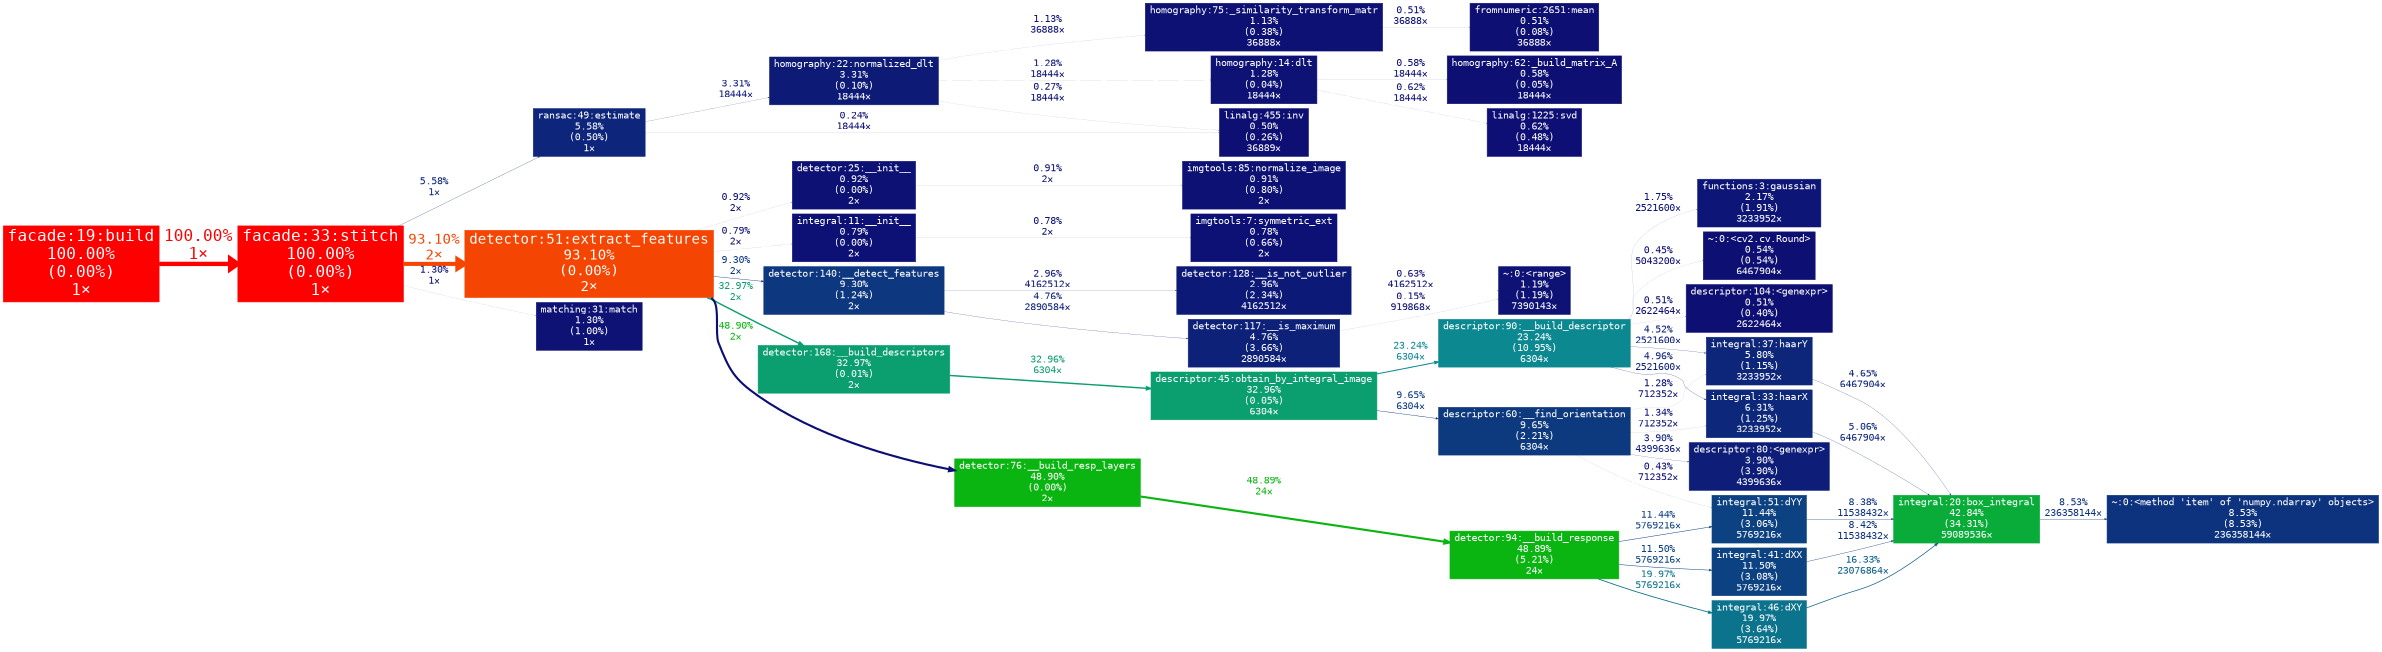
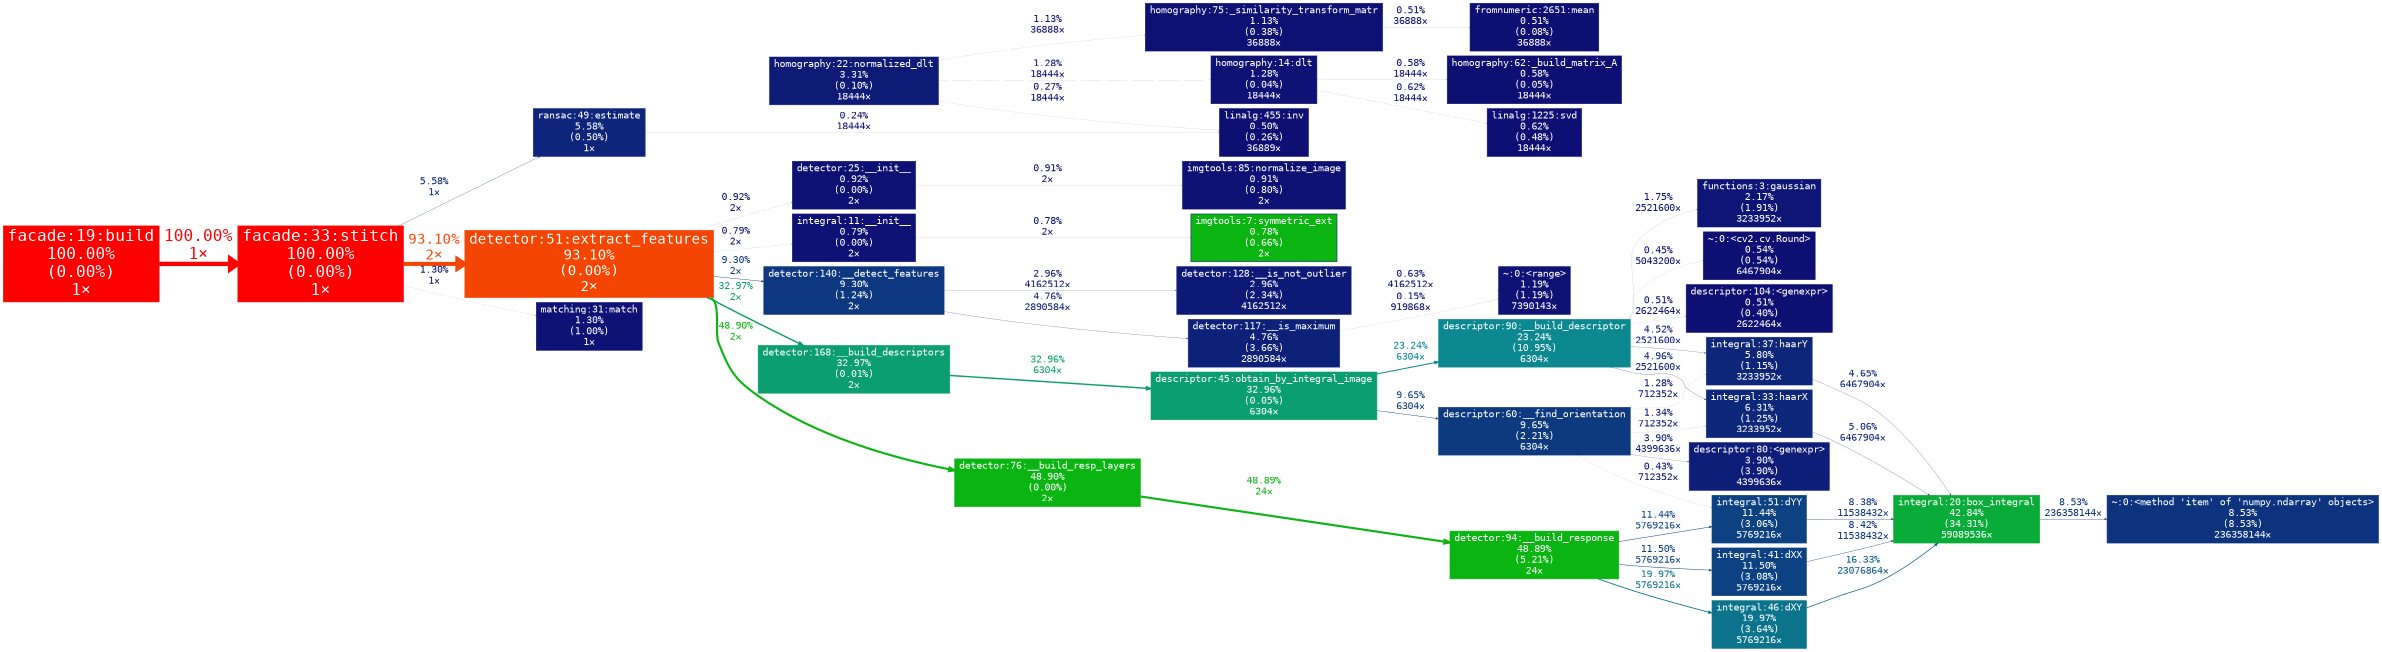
edge "ransac:49:estimate 5.58% (0.50%) 1×" -> "homography:22:normalized_dlt 3.31% (0.10%) 18444×": removed, label "3.31% 18444×"
node "imgtools:7:symmetric_ext 0.78% (0.66%) 2×": fillcolor #0d1074 -> #0ab411
edge "detector:51:extract_features 93.10% (0.00%) 2×" -> "detector:76:__build_resp_layers 48.90% (0.00%) 2×": color #0d0e73 -> #0ab411
